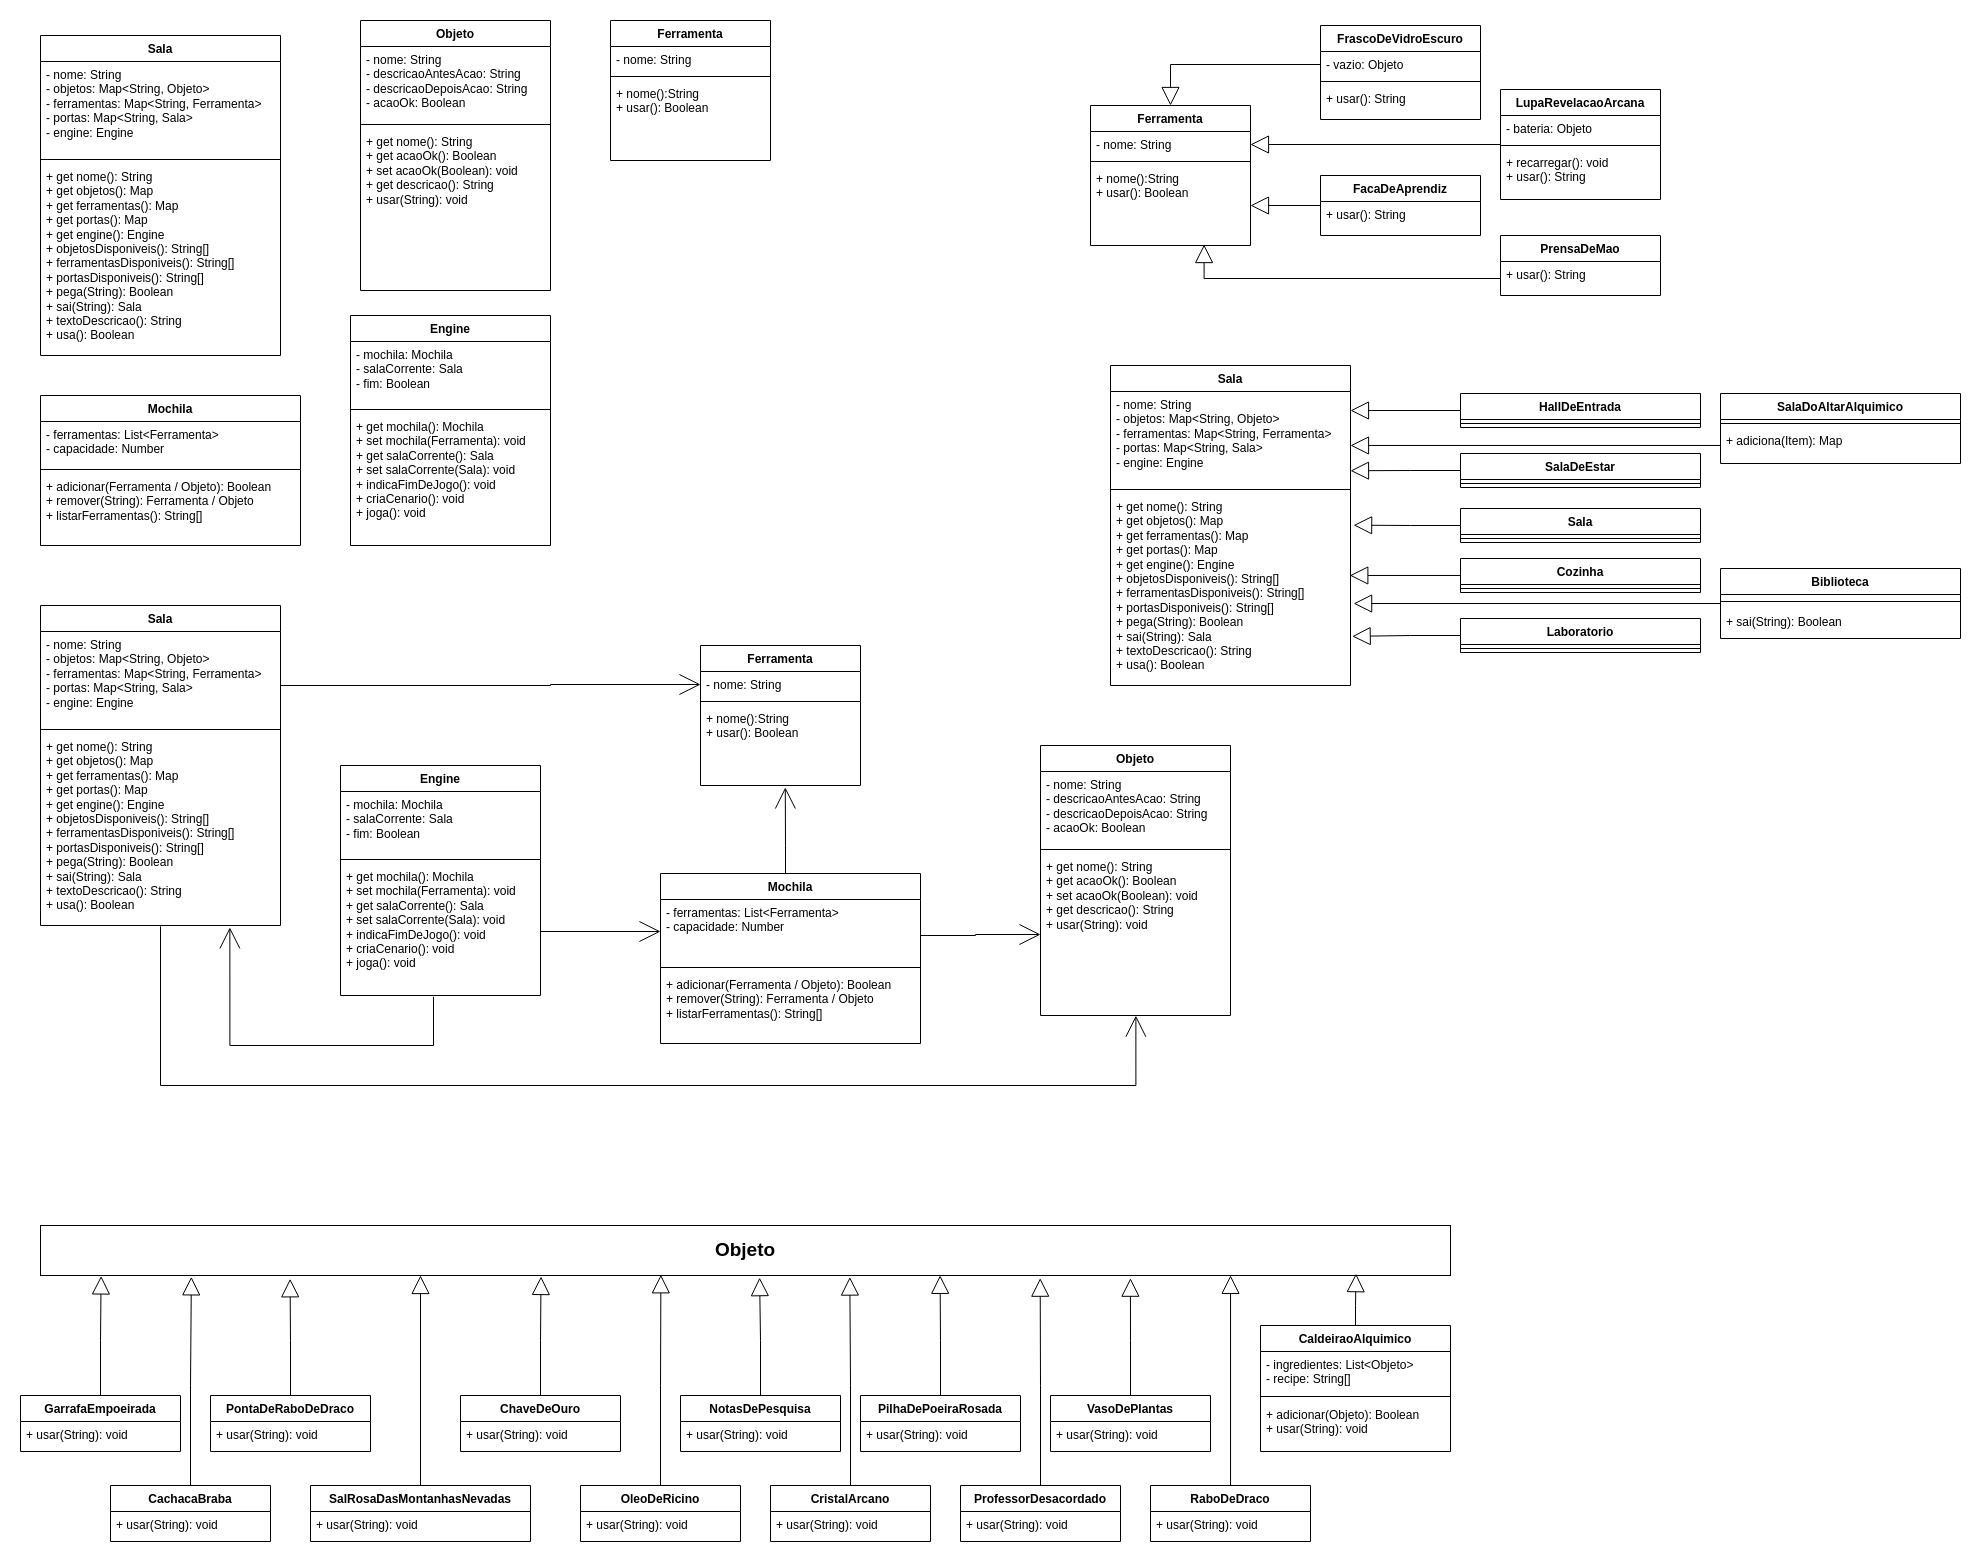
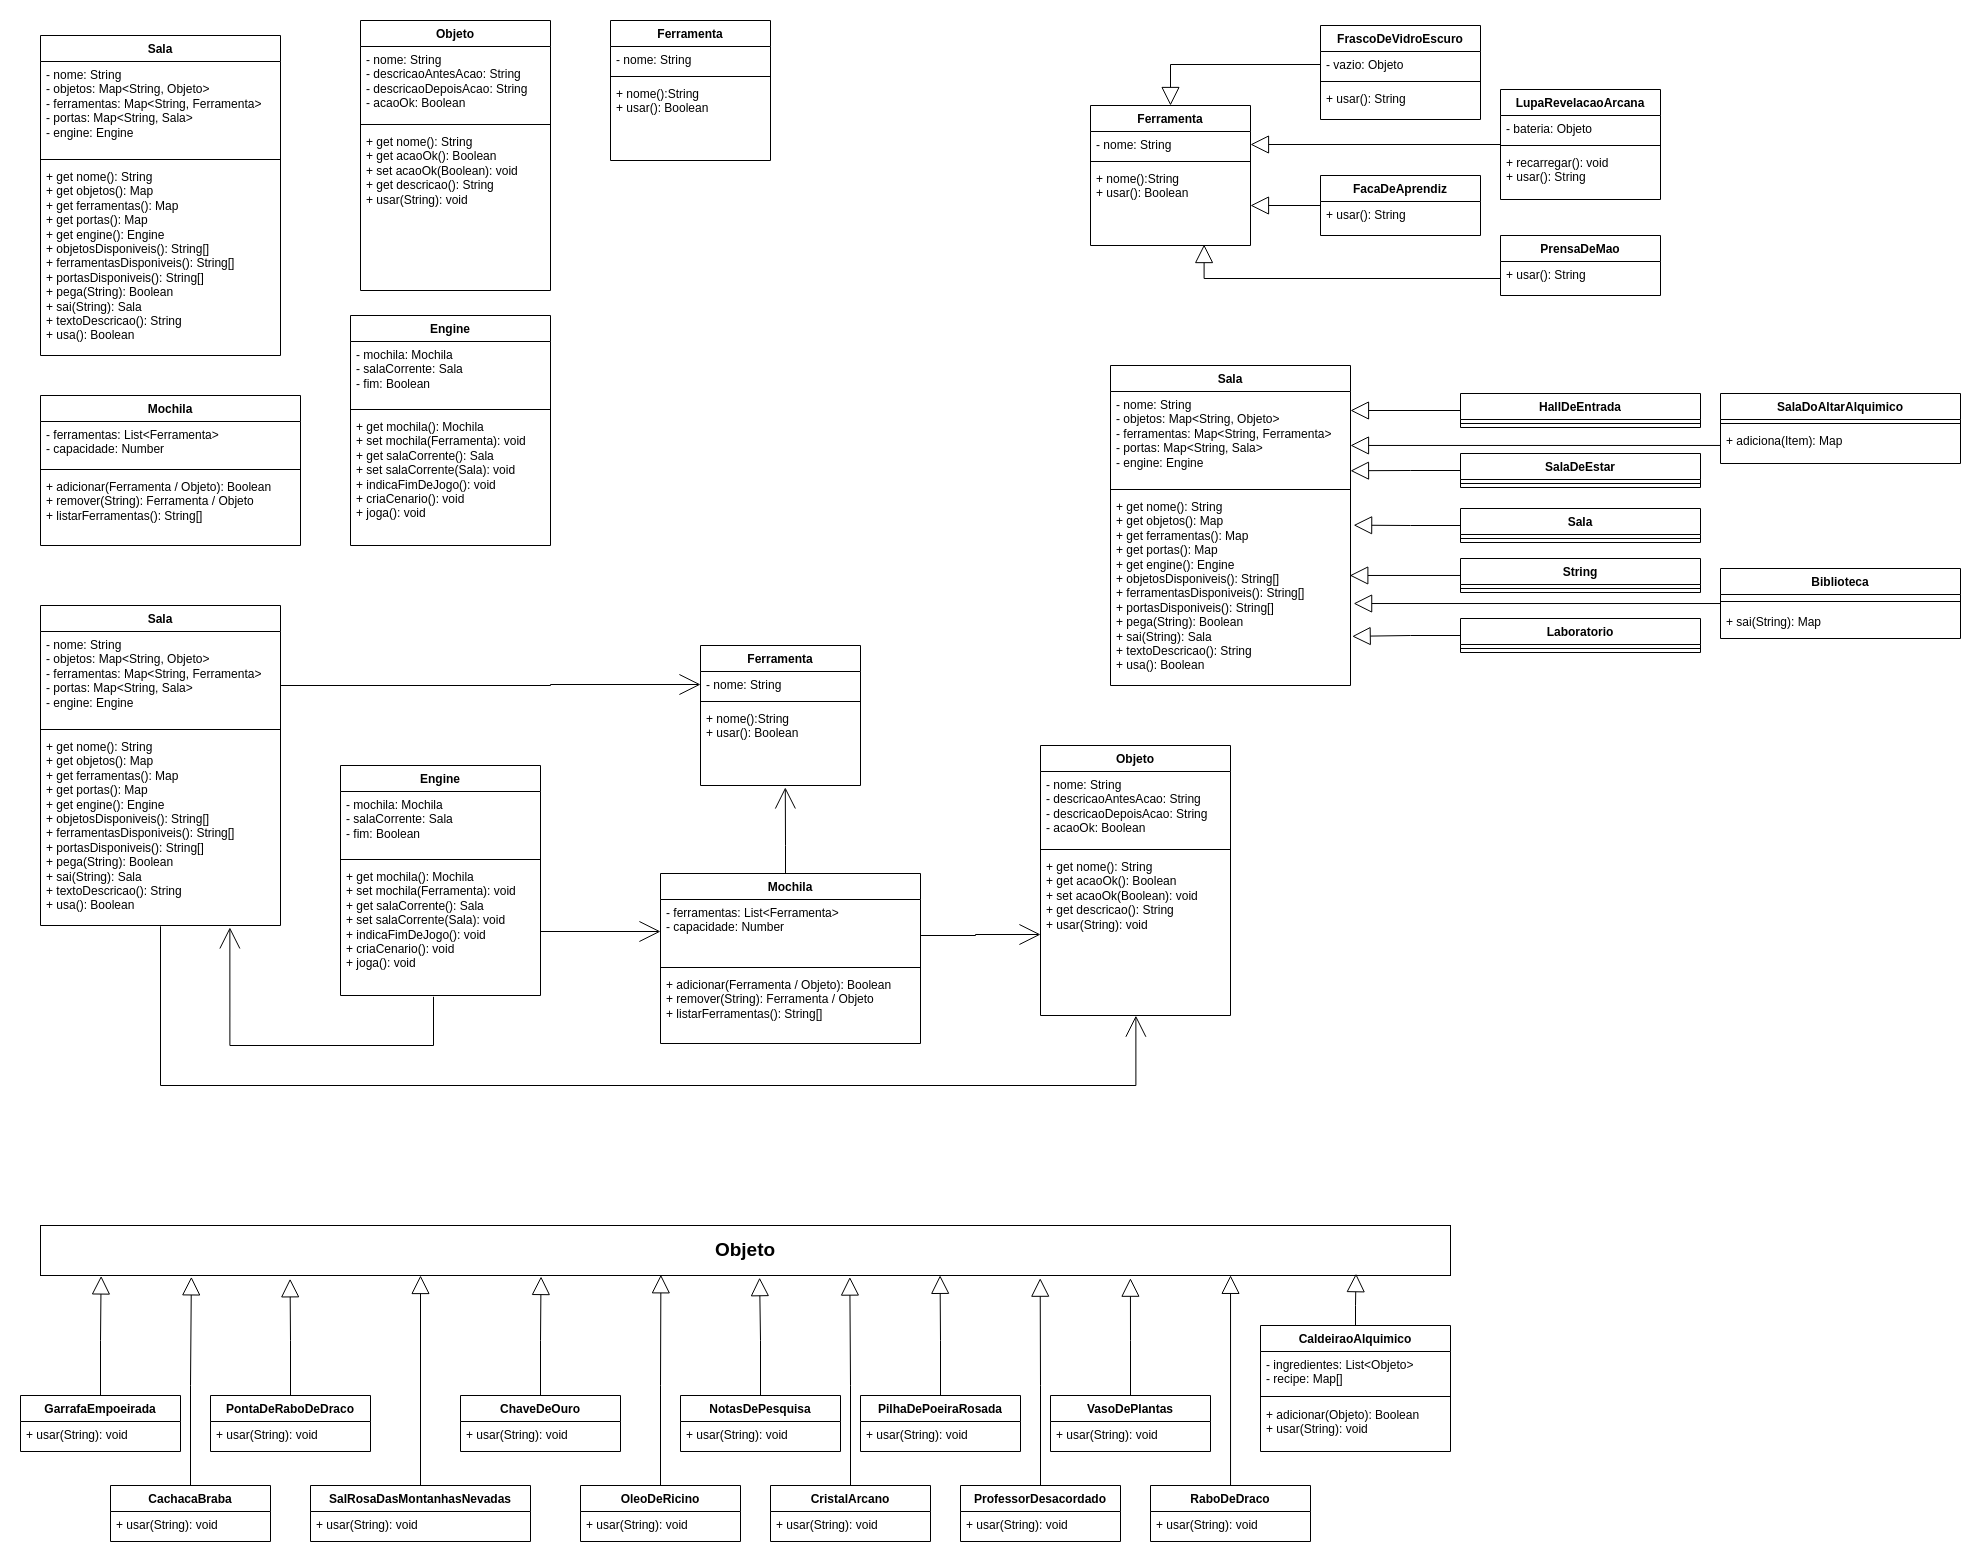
node "Cozinha": label "Cozinha" -> "String"
node "+ sai(String): Boolean": label "+ sai(String): Boolean" -> "+ sai(String): Map"
node "- ingredientes: List<Objeto> - recipe: String[]": label "- ingredientes: List<Objeto> - recipe: String[]" -> "- ingredientes: List<Objeto> - recipe: Map[]"
